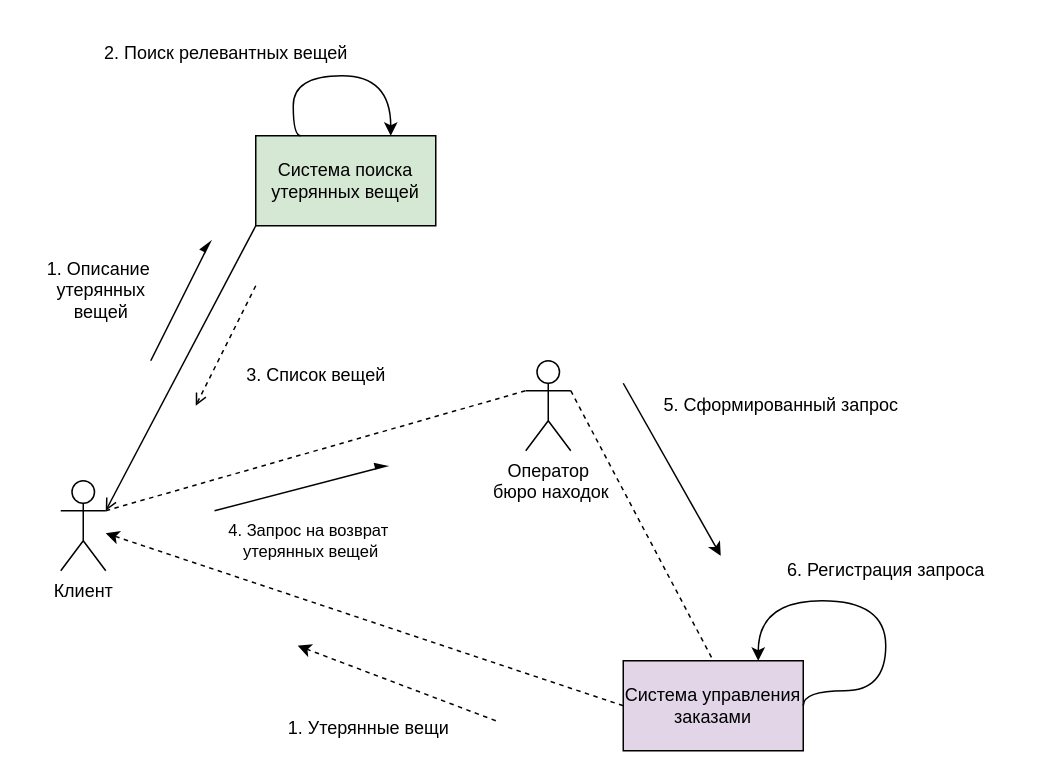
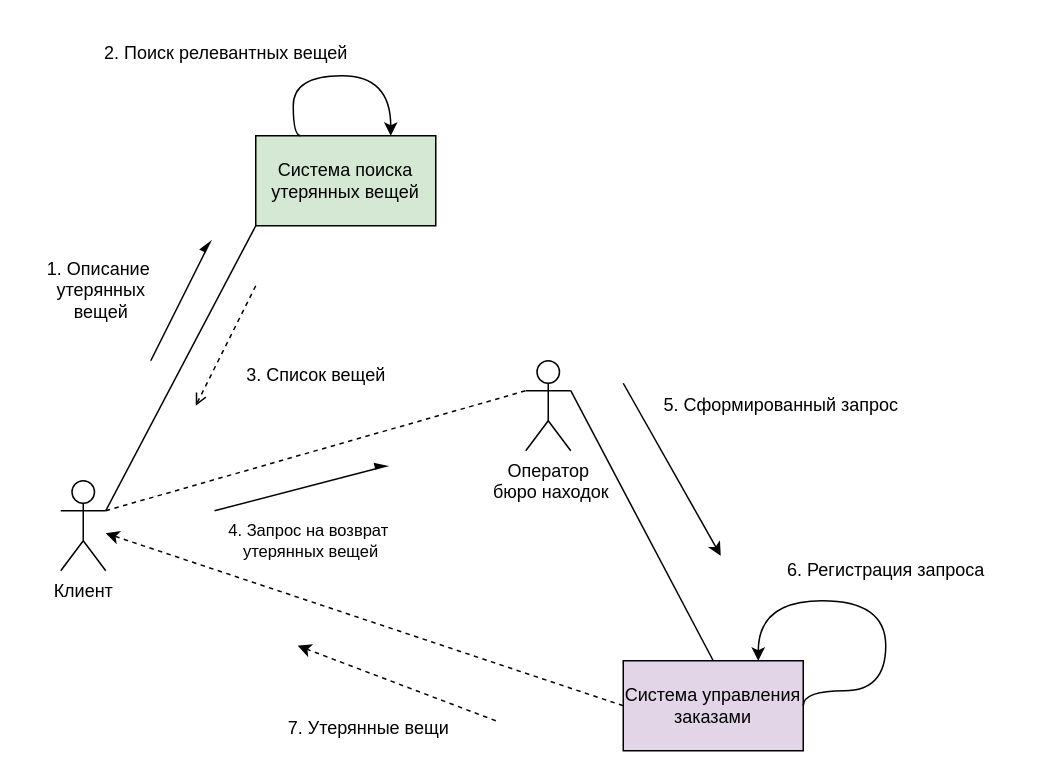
edge "Система поиска утерянных вещей" -> "Клиент": arrowhead open -> none
edge "Оператор бюро находок" -- "Система управления заказами": style dashed -> solid
node "1. Утерянные вещи": label "1. Утерянные вещи" -> "7. Утерянные вещи"
